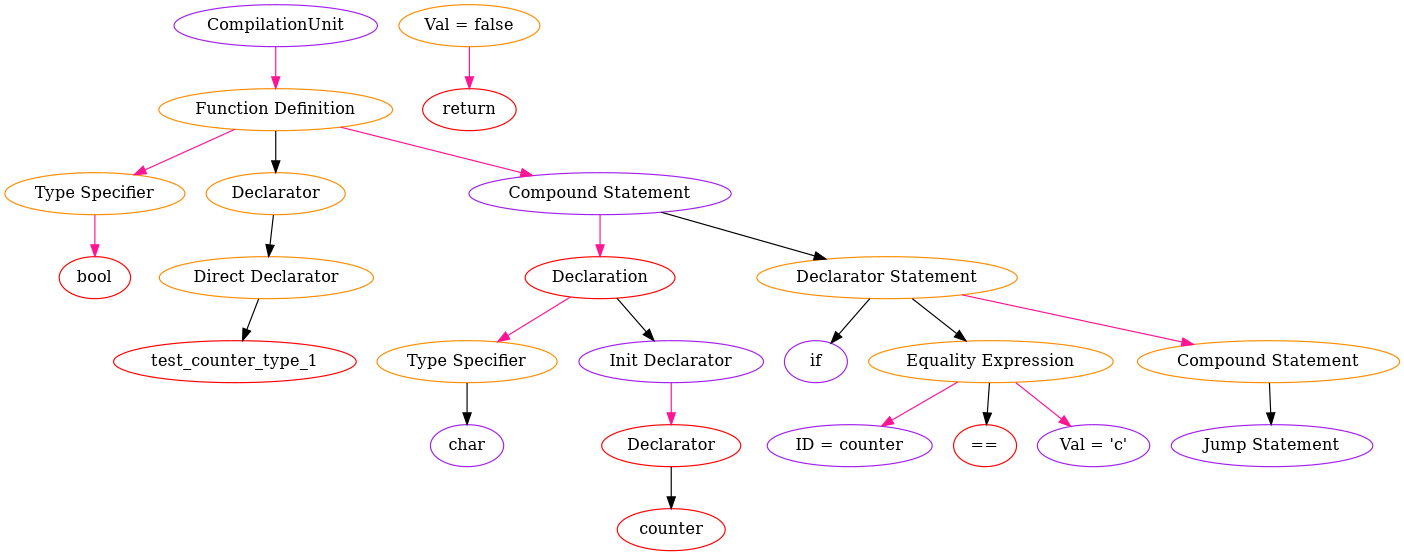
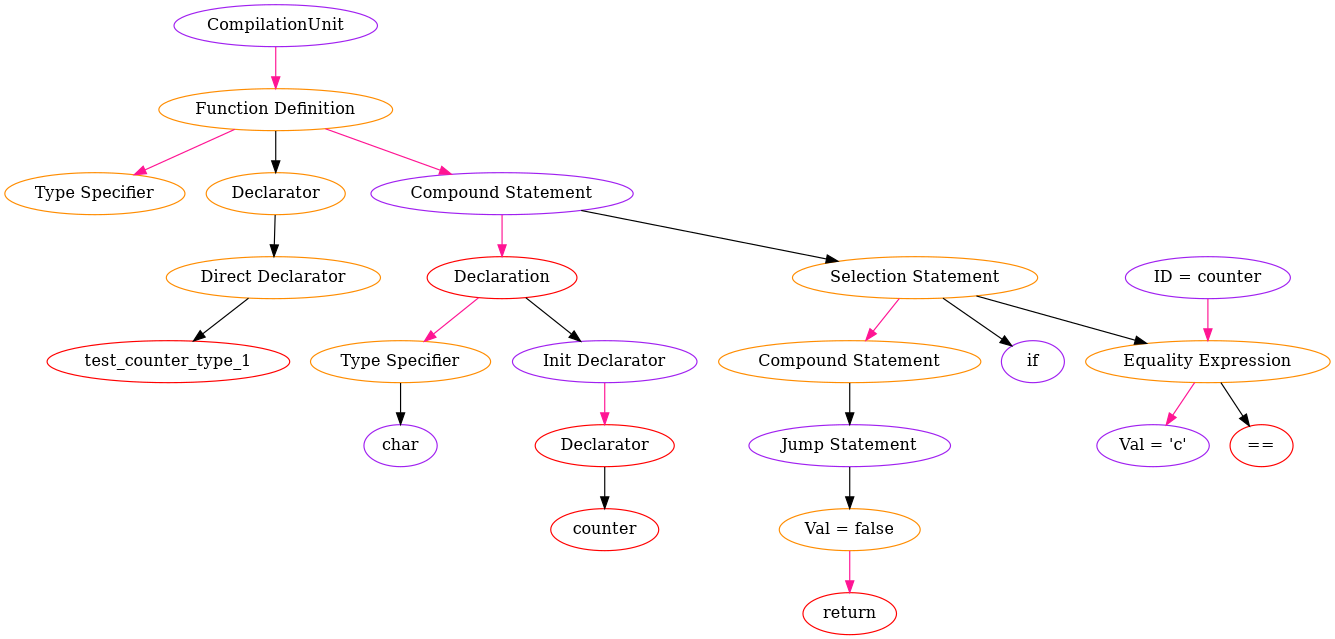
node "bool": removed
node "Declarator Statement": label "Declarator Statement" -> "Selection Statement"
edge "Equality Expression" -> "ID = counter": reversed
edge "Jump Statement" -> "Val = false": added
